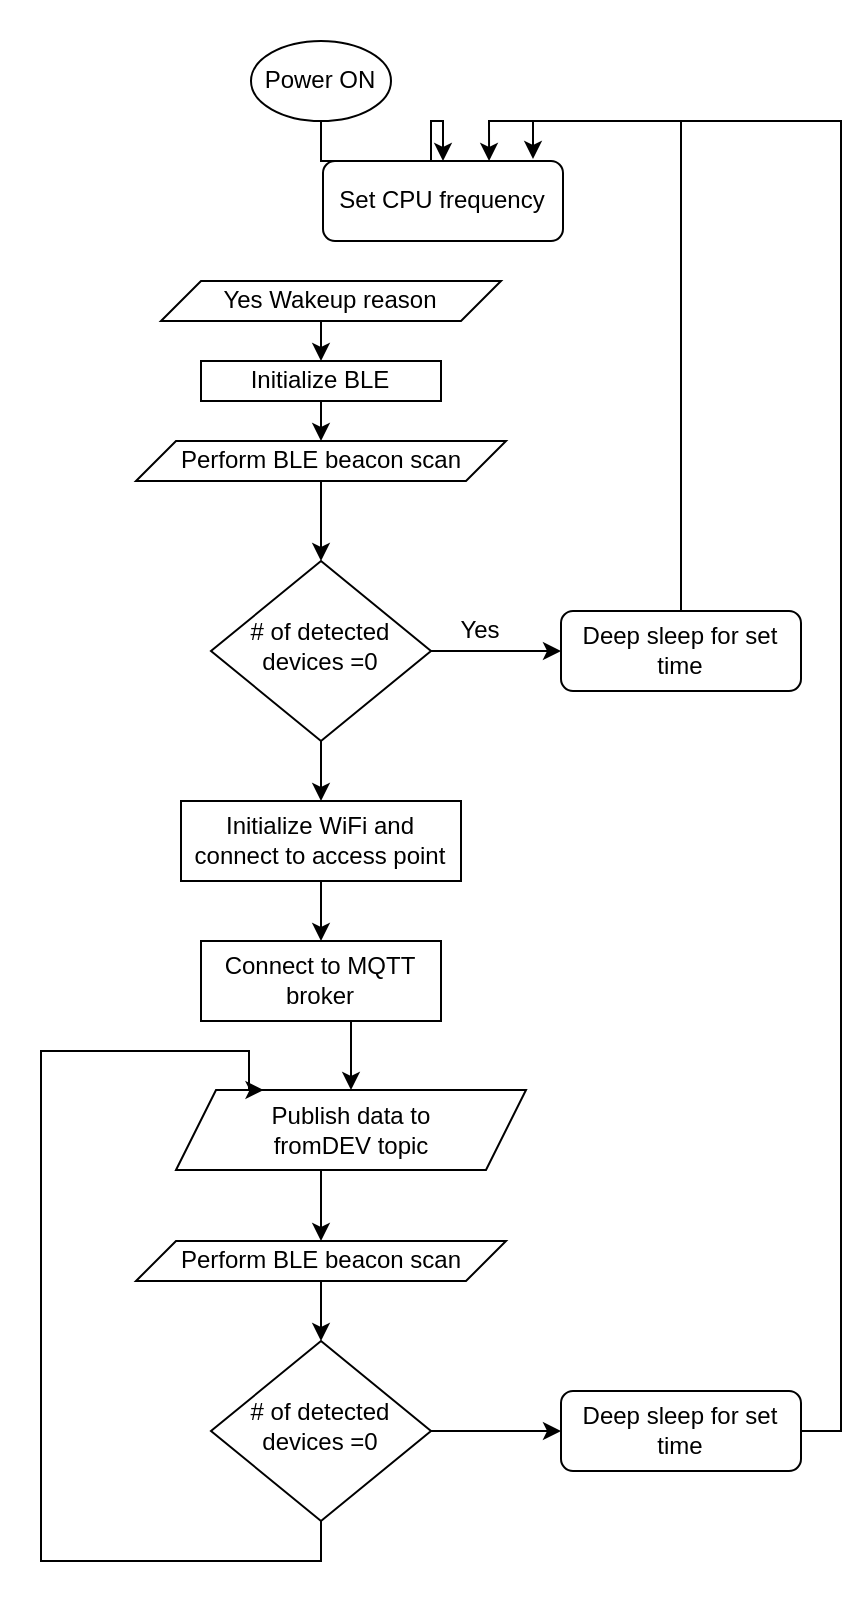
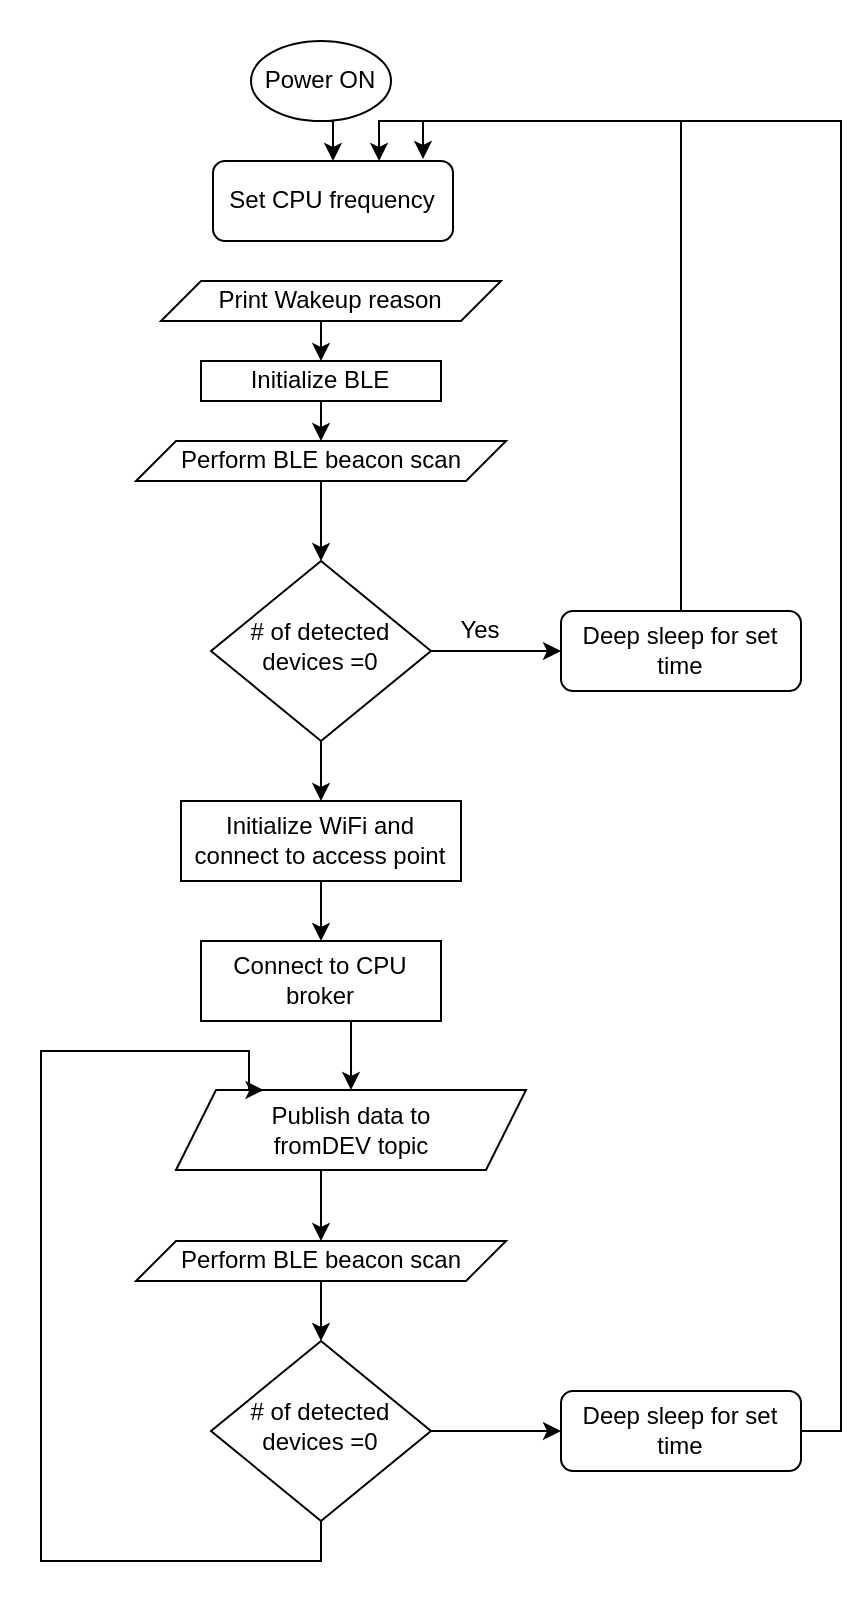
node "Set CPU frequency": moved (443, 201) -> (333, 201)
node "Yes Wakeup reason": label "Yes Wakeup reason" -> "Print Wakeup reason"
node "Connect to MQTT broker": label "Connect to MQTT broker" -> "Connect to CPU broker"
